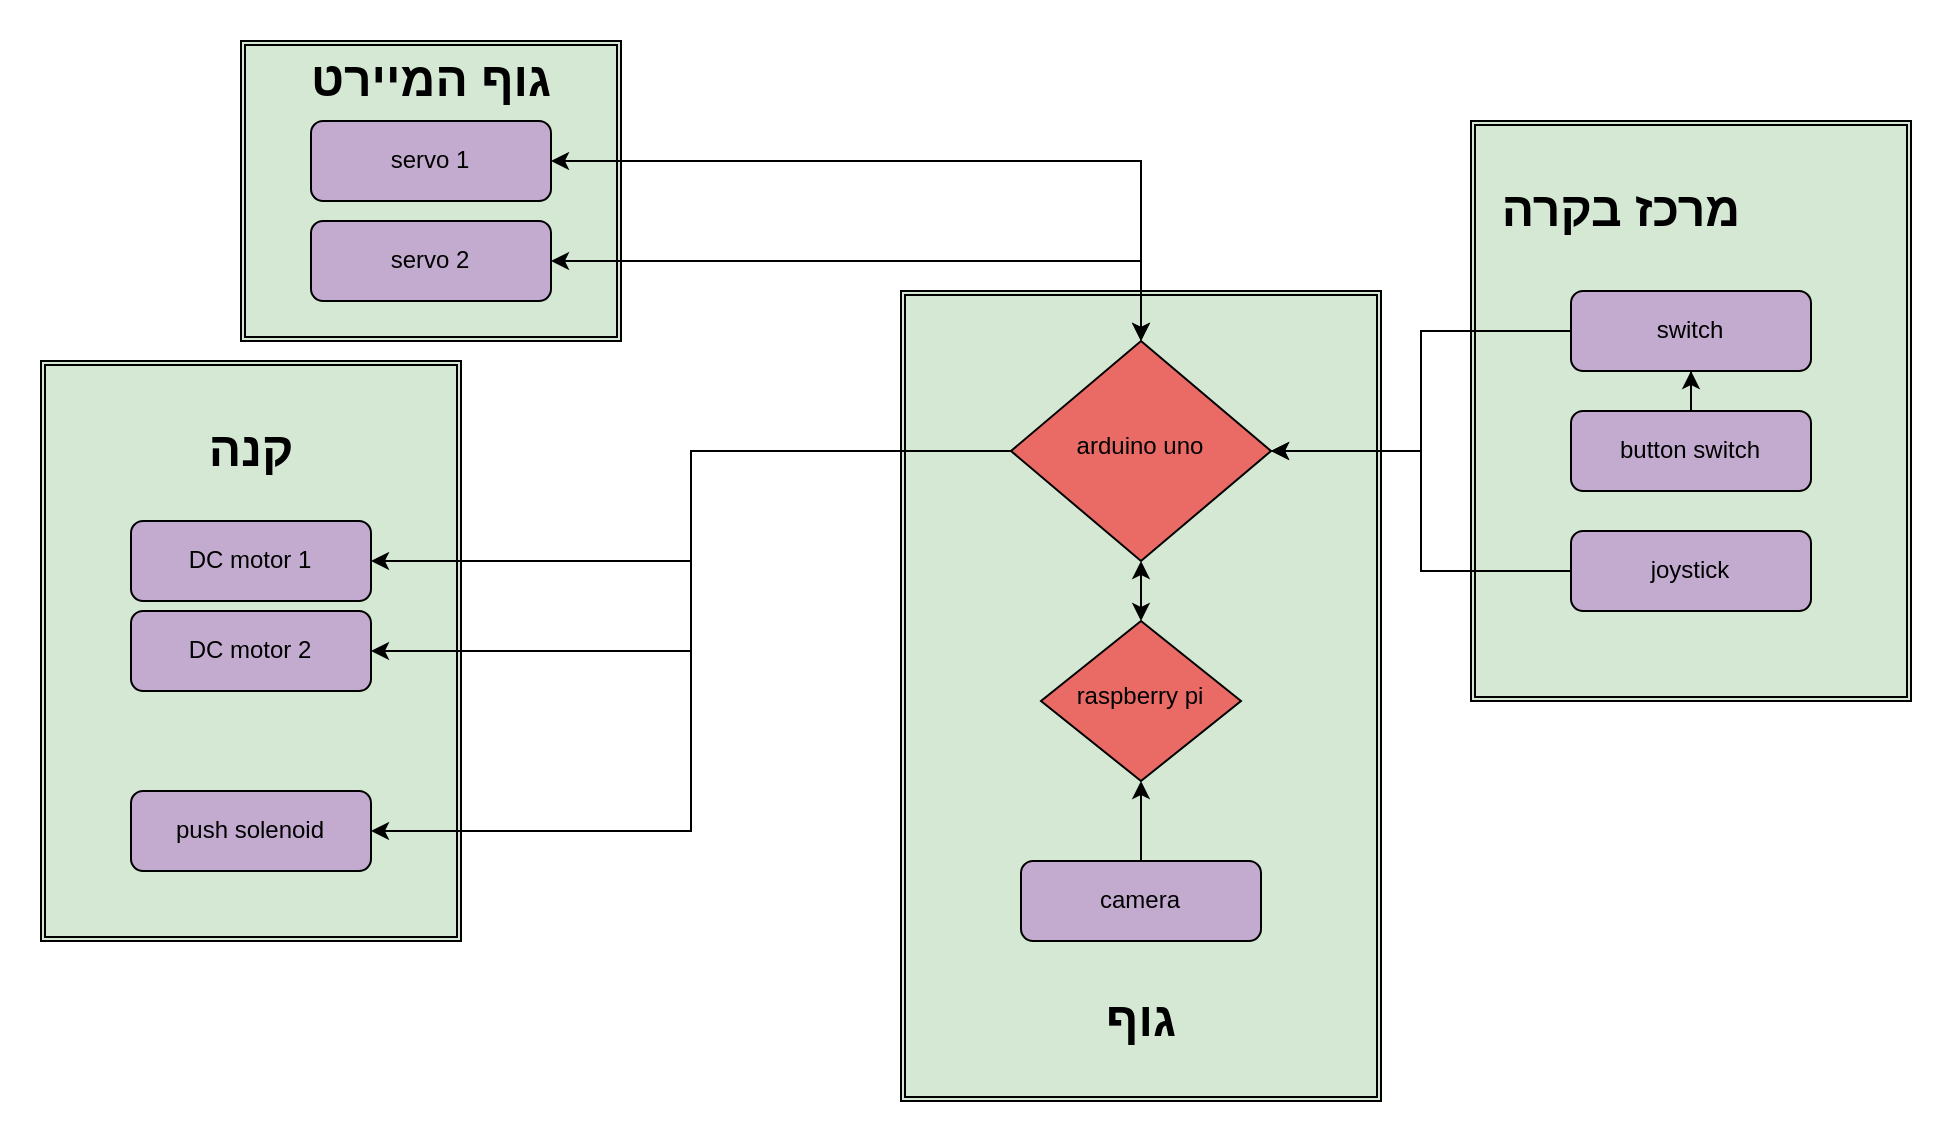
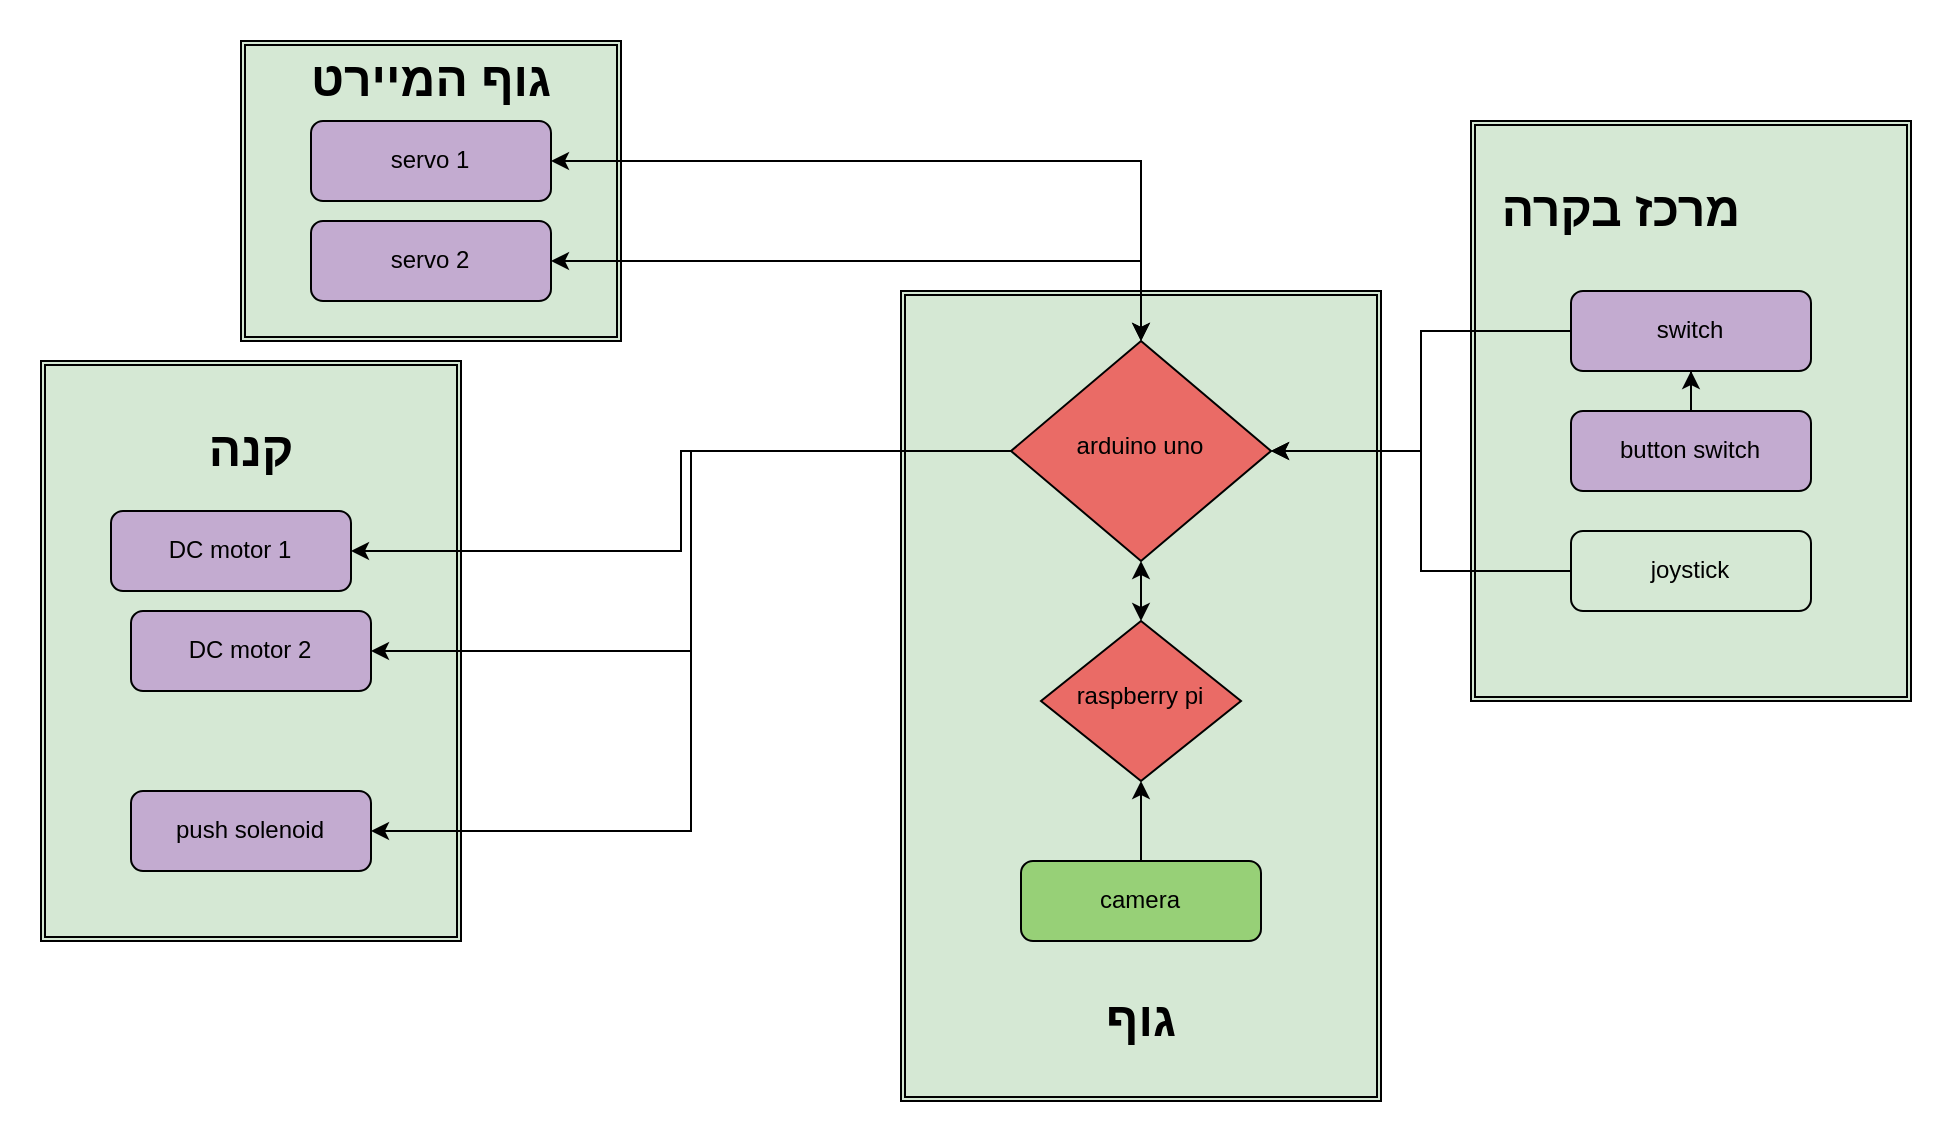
node "DC motor 1": moved (251, 561) -> (231, 551)
node "joystick": fillcolor #c3abd0 -> #d5e8d4
node "camera": fillcolor #c3abd0 -> #97d077
